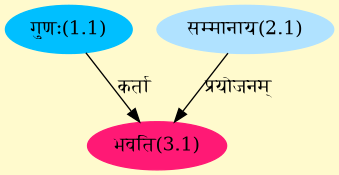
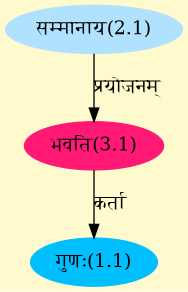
edge "गुणः(1.1)" -> "भवति(3.1)": reversed
